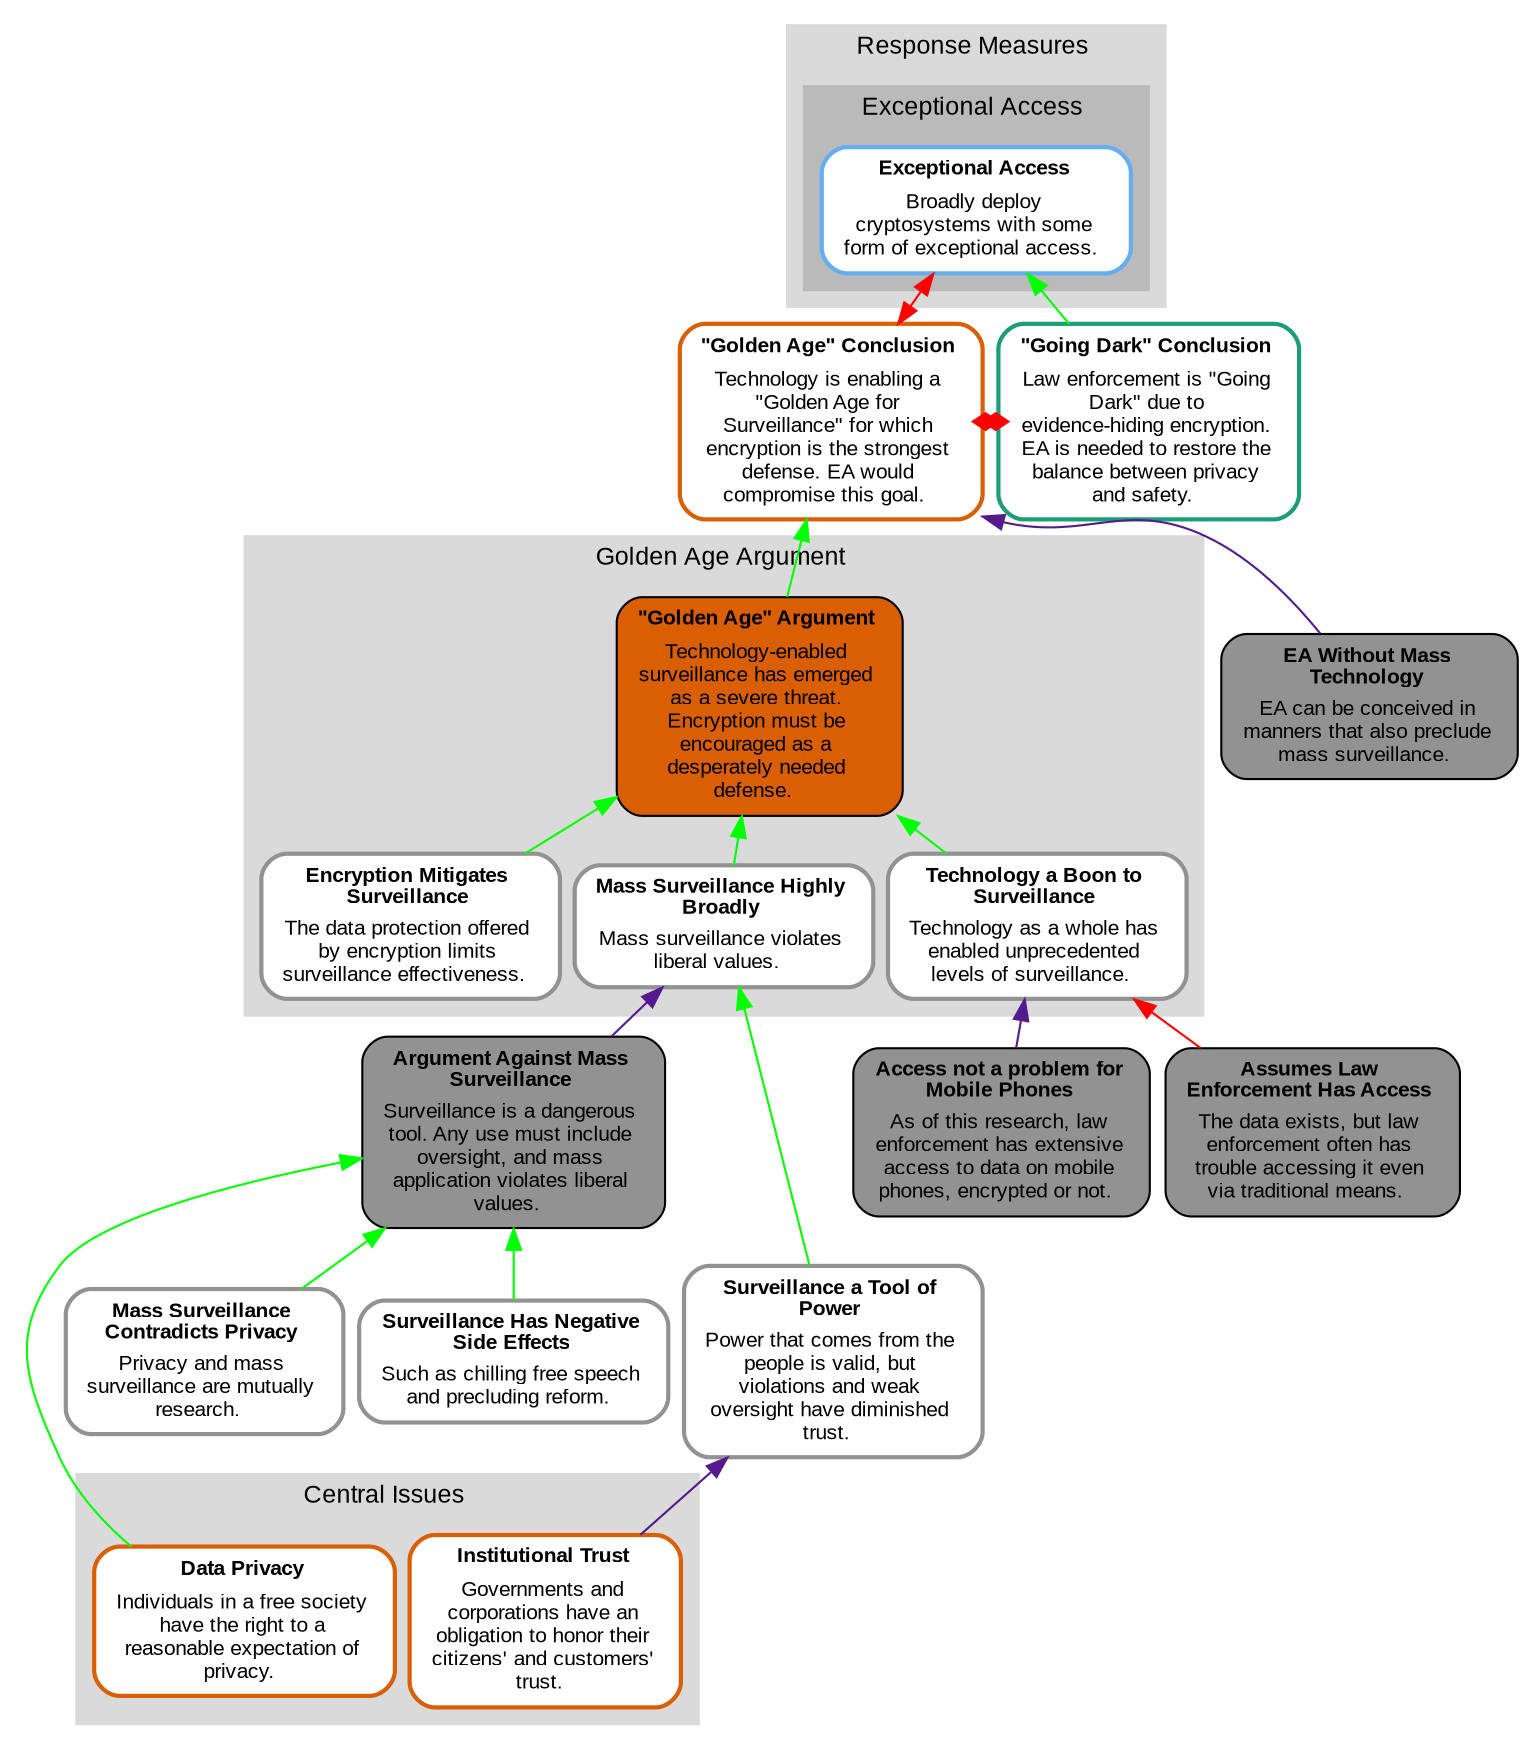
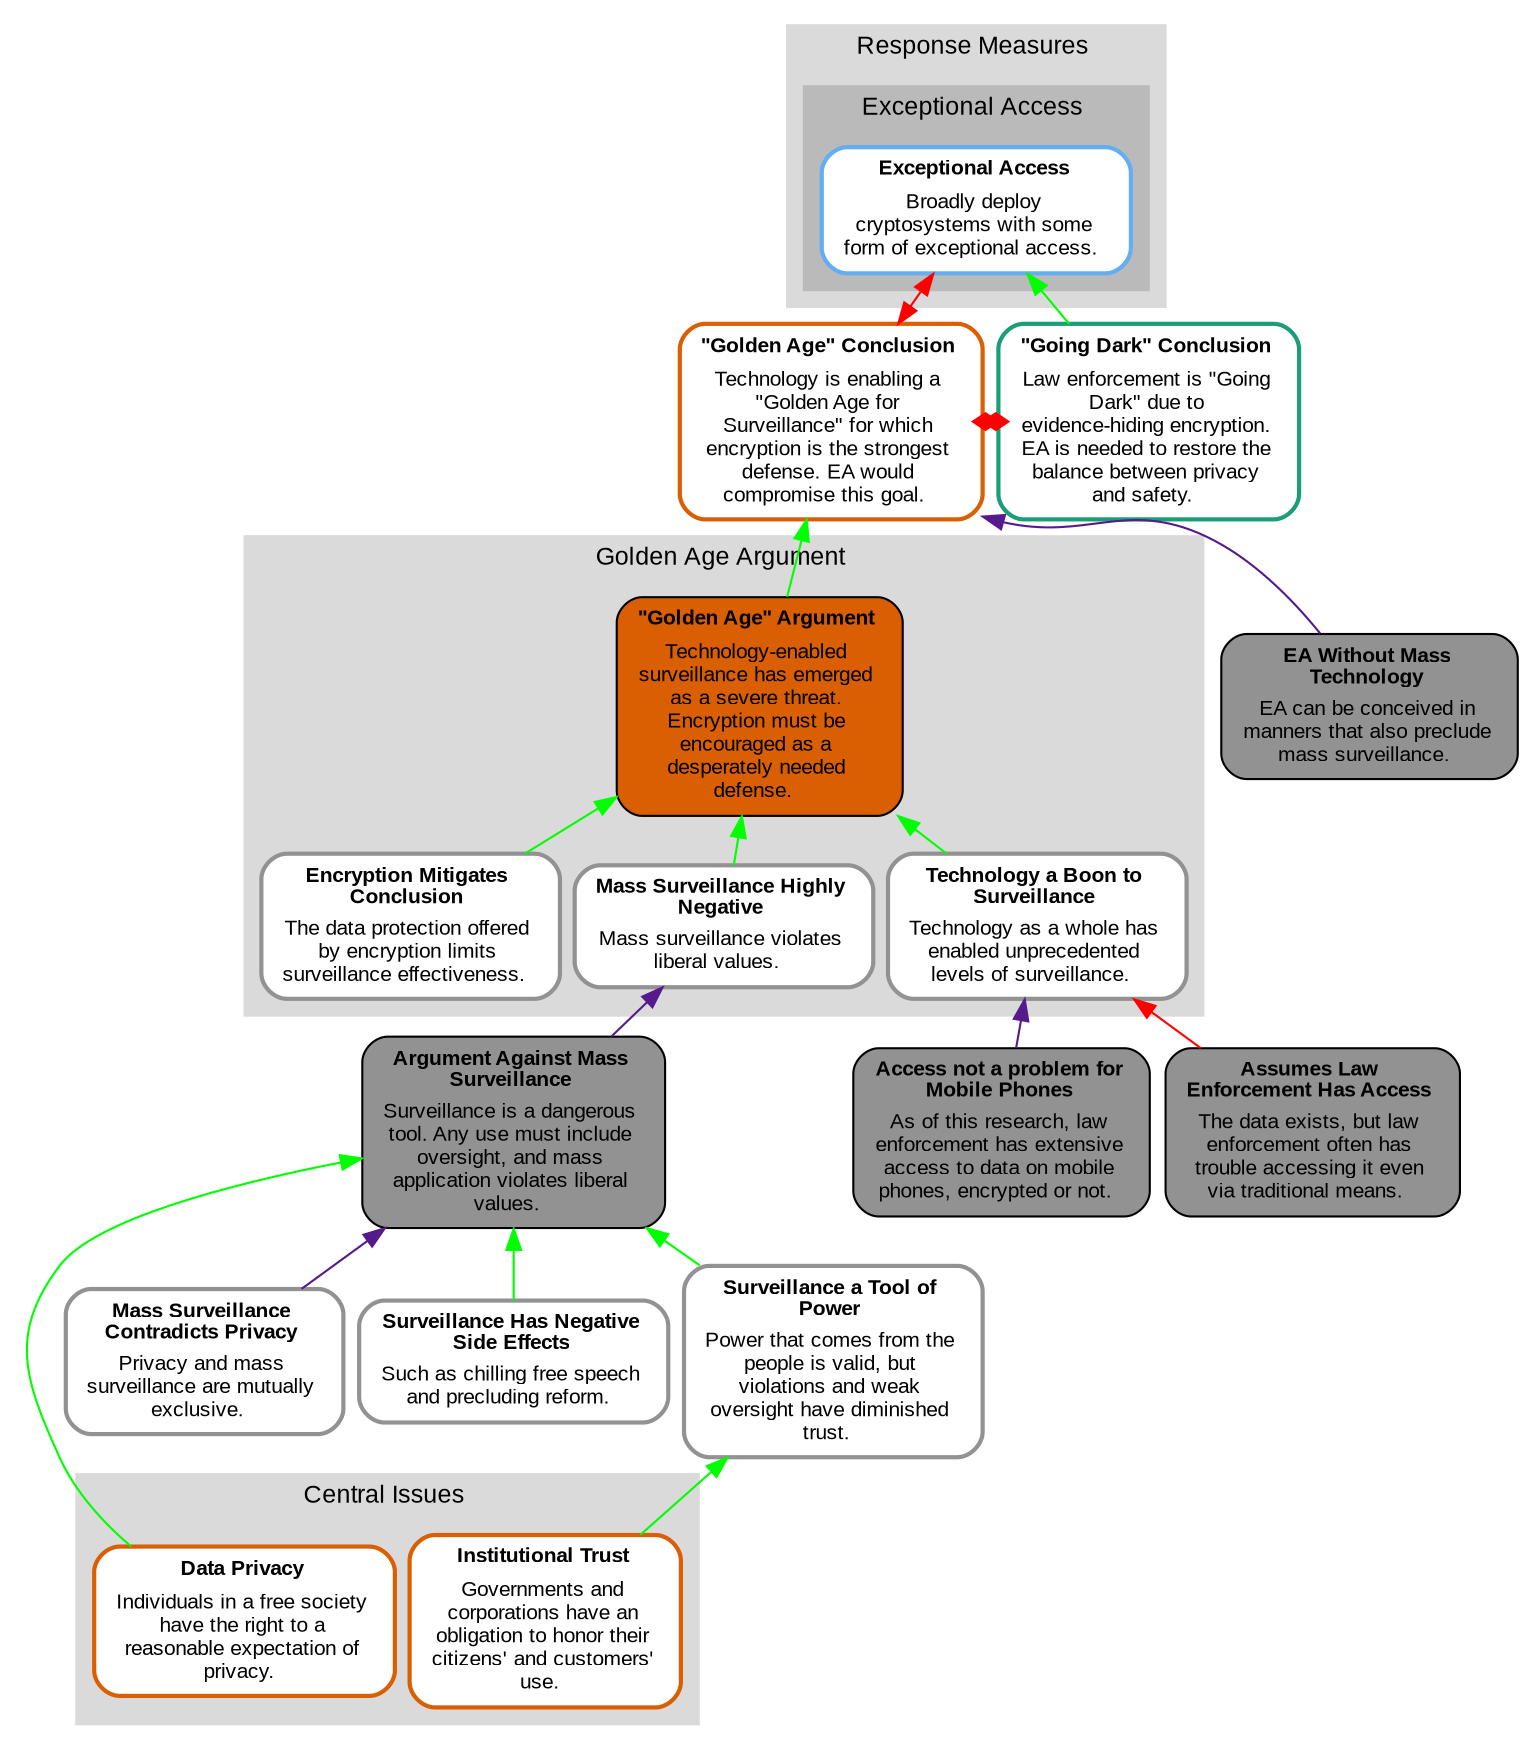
node "Encryption Mitigates": text "Surveillance" -> "Conclusion"
node "Mass Surveillance Highly": text "Broadly" -> "Negative"
edge "Surveillance a Tool of" -> "Mass Surveillance Highly": now "Surveillance a Tool of" -> "Argument Against Mass"
edge "Mass Surveillance" -> "Argument Against Mass": color #00ff00 -> #551a8b
node "Mass Surveillance": text "research." -> "exclusive."
edge "Institutional Trust" -> "Surveillance a Tool of": color #551a8b -> #00ff00
node "Institutional Trust": text "trust." -> "use."
